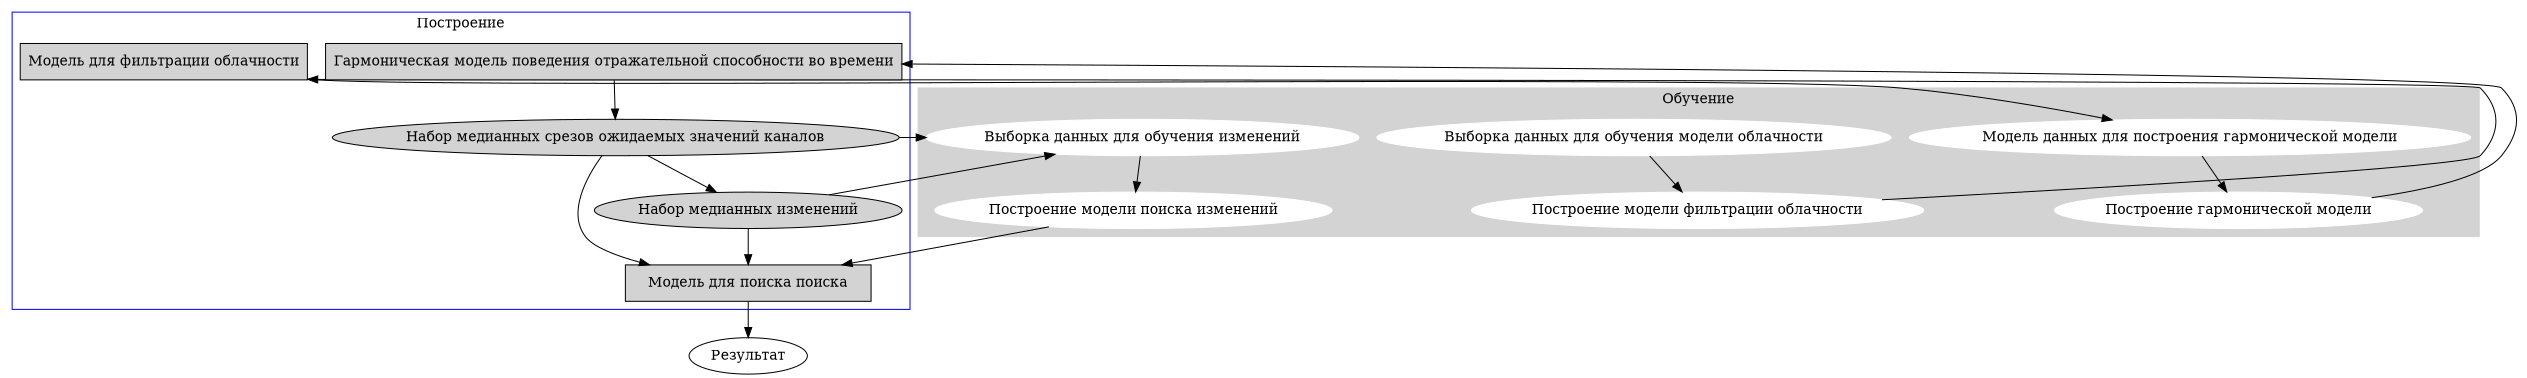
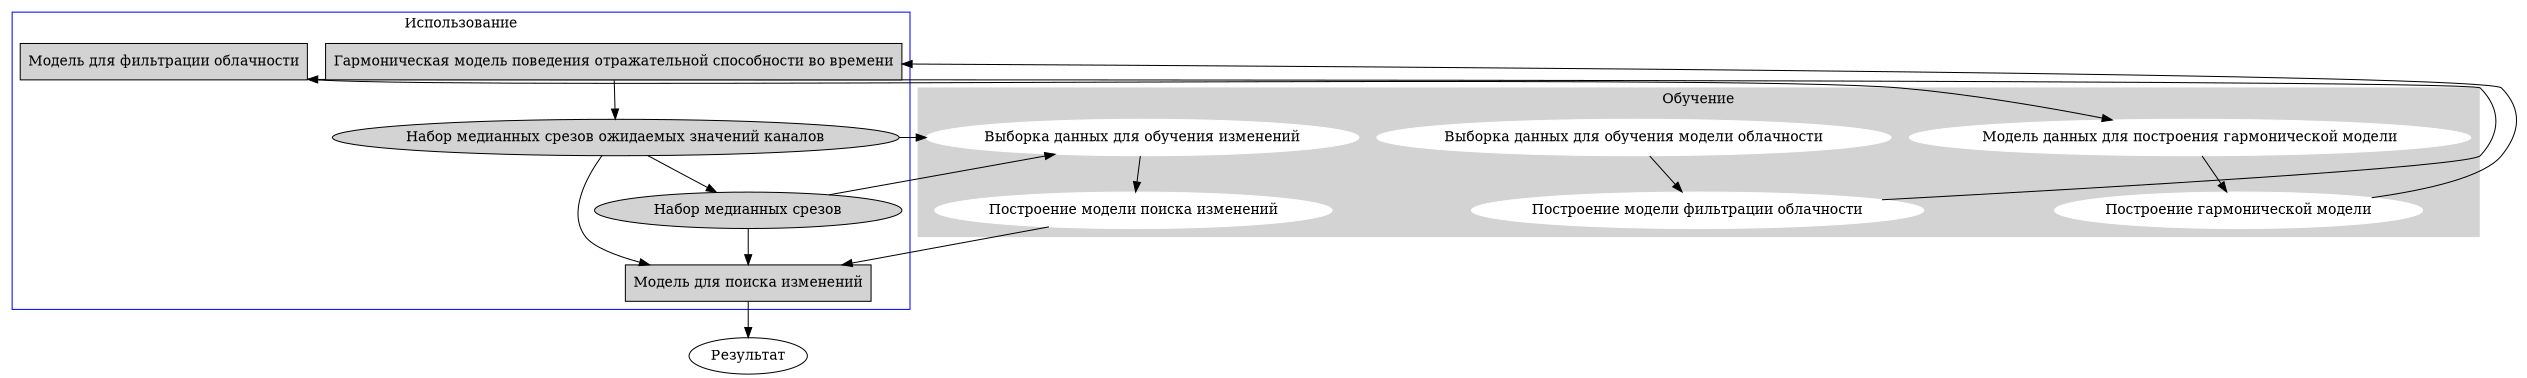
cluster "Построение": label "Построение" -> "Использование"
node "Набор медианных изменений": label "Набор медианных изменений" -> "Набор медианных срезов"
node "Модель для поиска поиска": label "Модель для поиска поиска" -> "Модель для поиска изменений"
